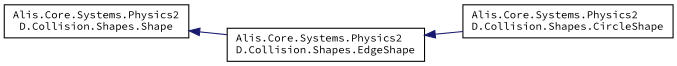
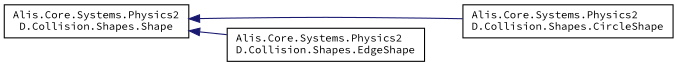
edge "Alis.Core.Systems.Physics2 D.Collision.Shapes.CircleShape" -> "Alis.Core.Systems.Physics2 D.Collision.Shapes.EdgeShape": now "Alis.Core.Systems.Physics2 D.Collision.Shapes.CircleShape" -> "Alis.Core.Systems.Physics2 D.Collision.Shapes.Shape"
